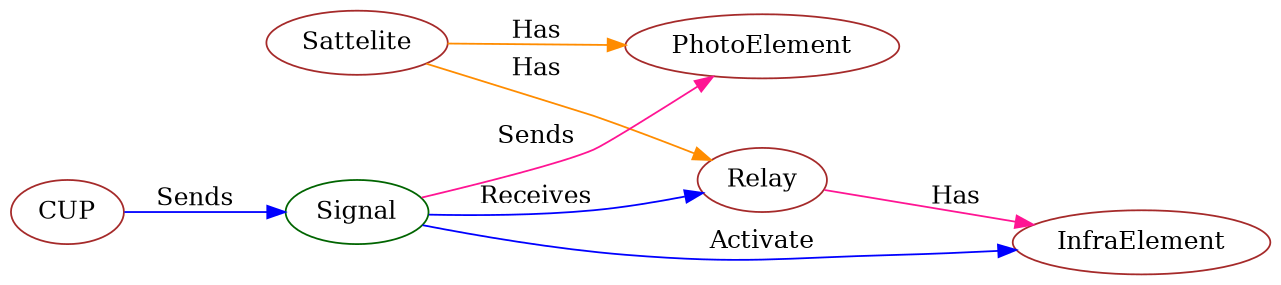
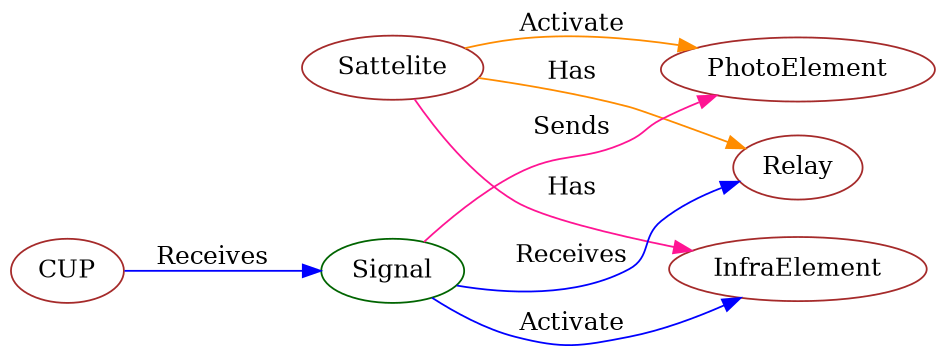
edge "Sattelite" -> "PhotoElement": label "Has" -> "Activate"
edge "CUP" -> "Signal": label "Sends" -> "Receives"
edge "Relay" -> "InfraElement": now "Sattelite" -> "InfraElement"
